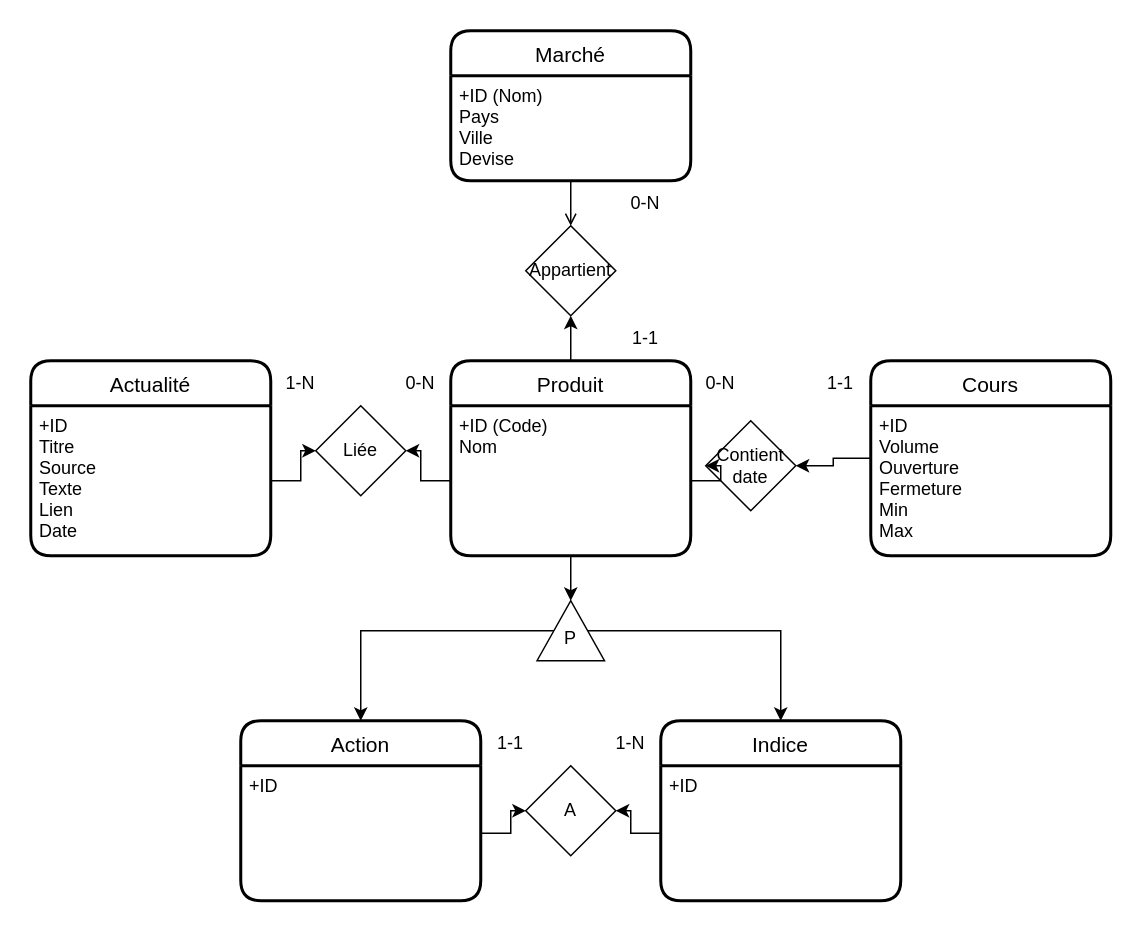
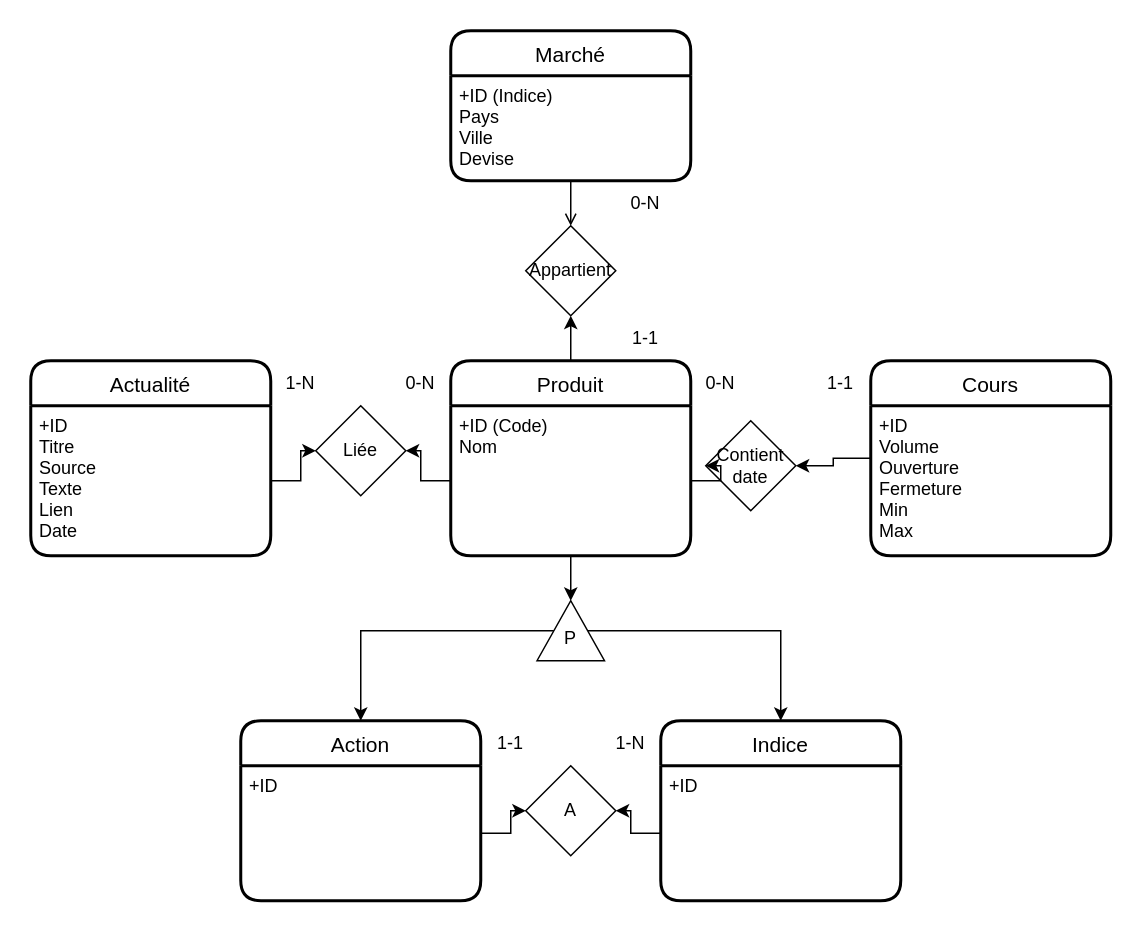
node "+ID (Nom) Pays Ville Devise": label "+ID (Nom) Pays Ville Devise" -> "+ID (Indice) Pays Ville Devise"
